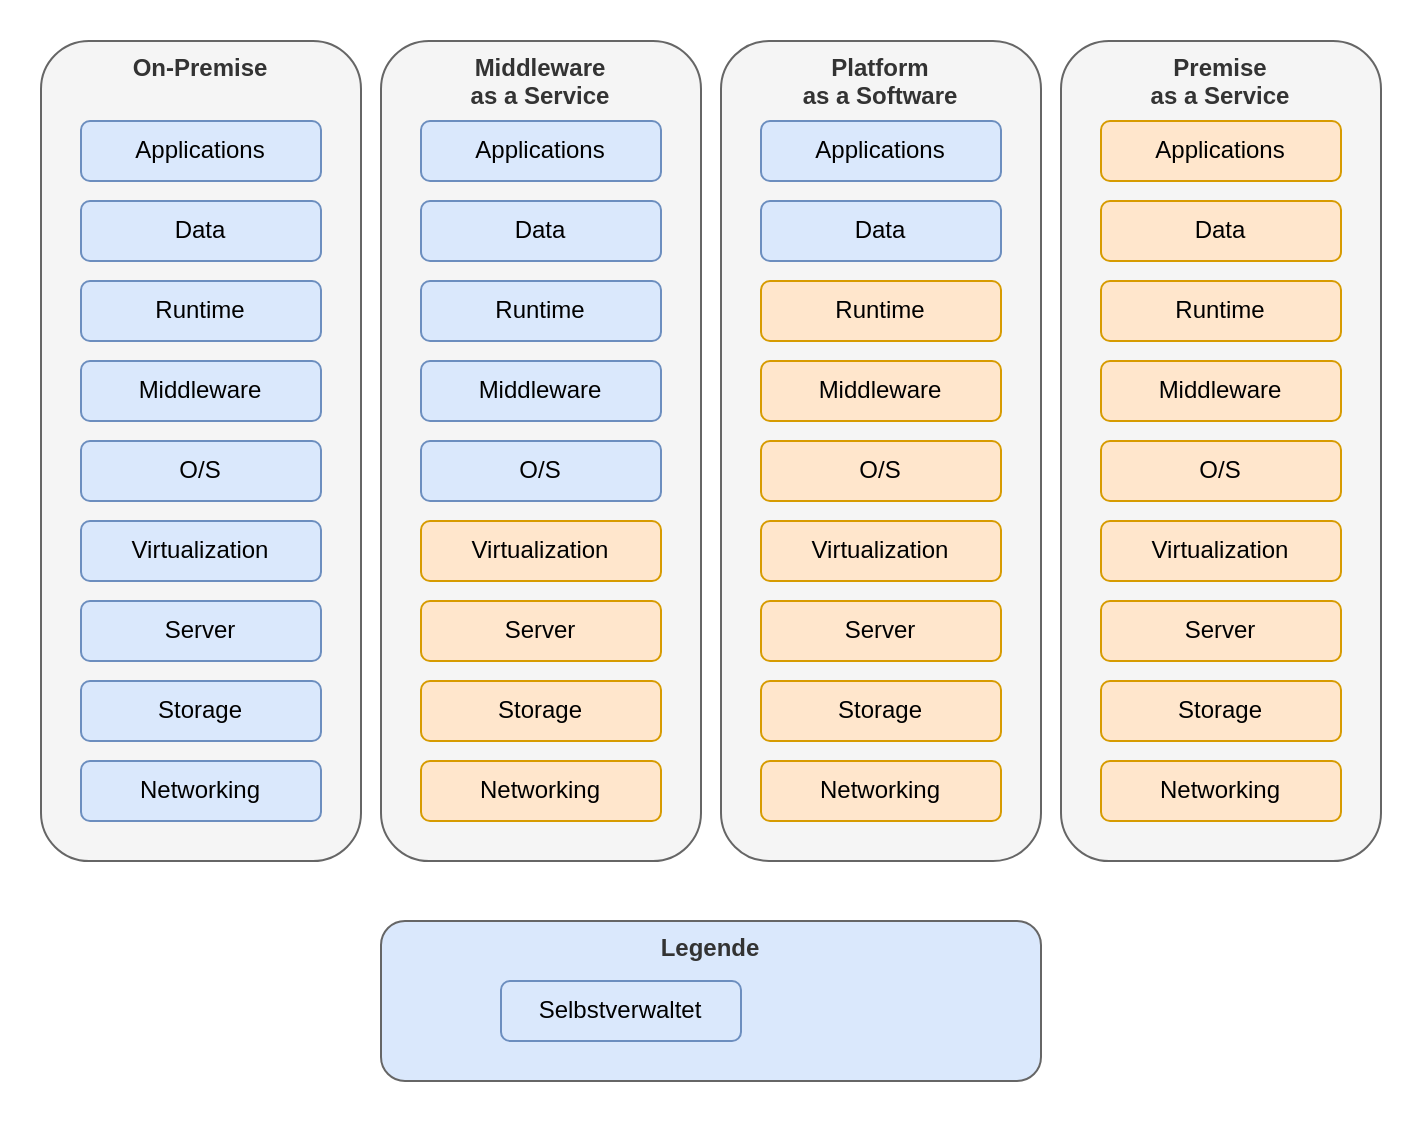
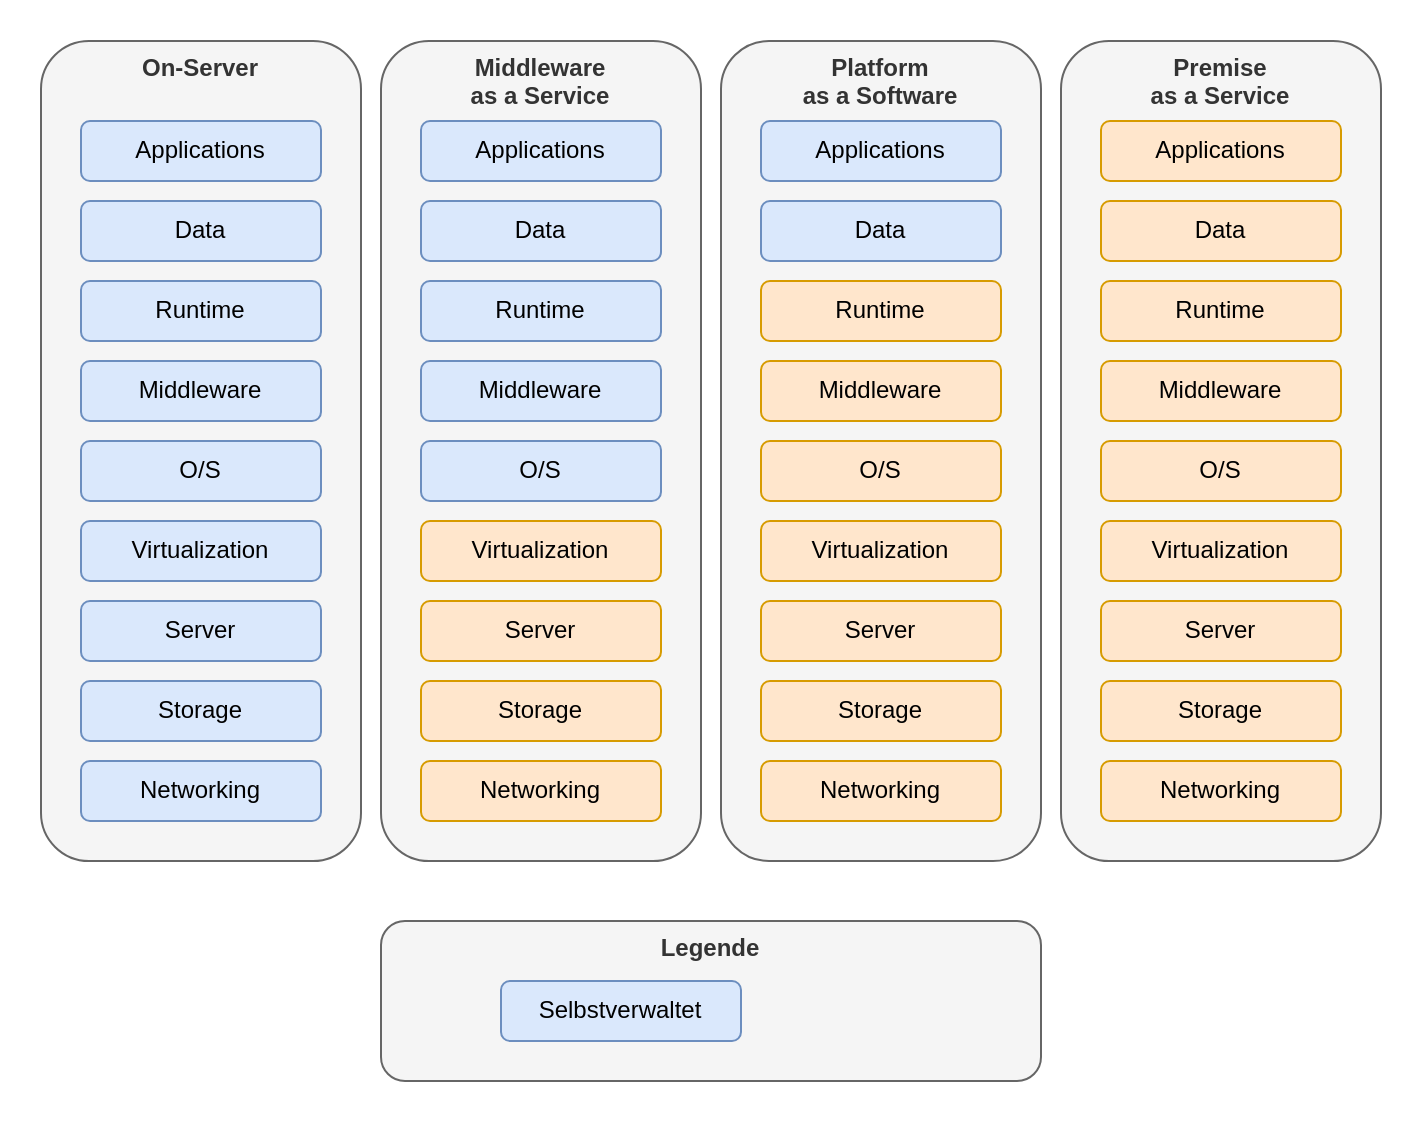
node "On-Premise": label "On-Premise" -> "On-Server"
node "Legende": fillcolor #dae8fc -> #f5f5f5
